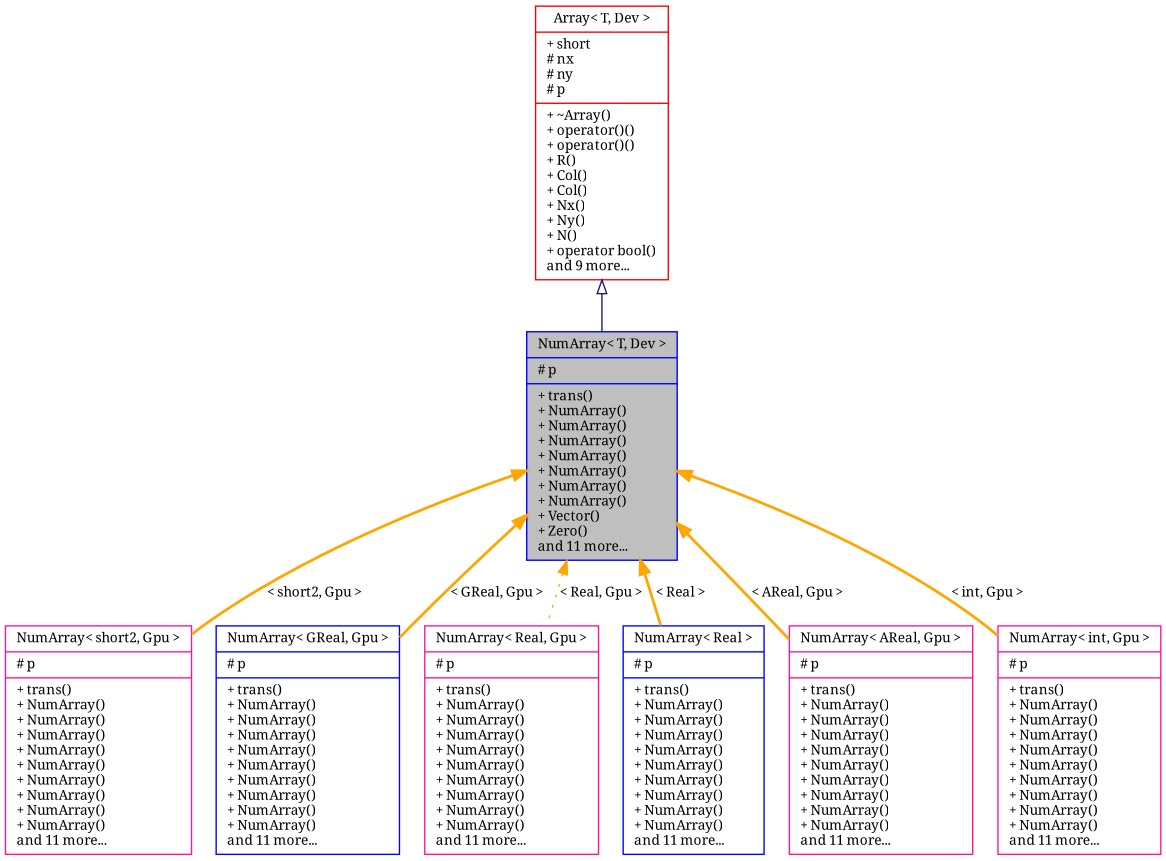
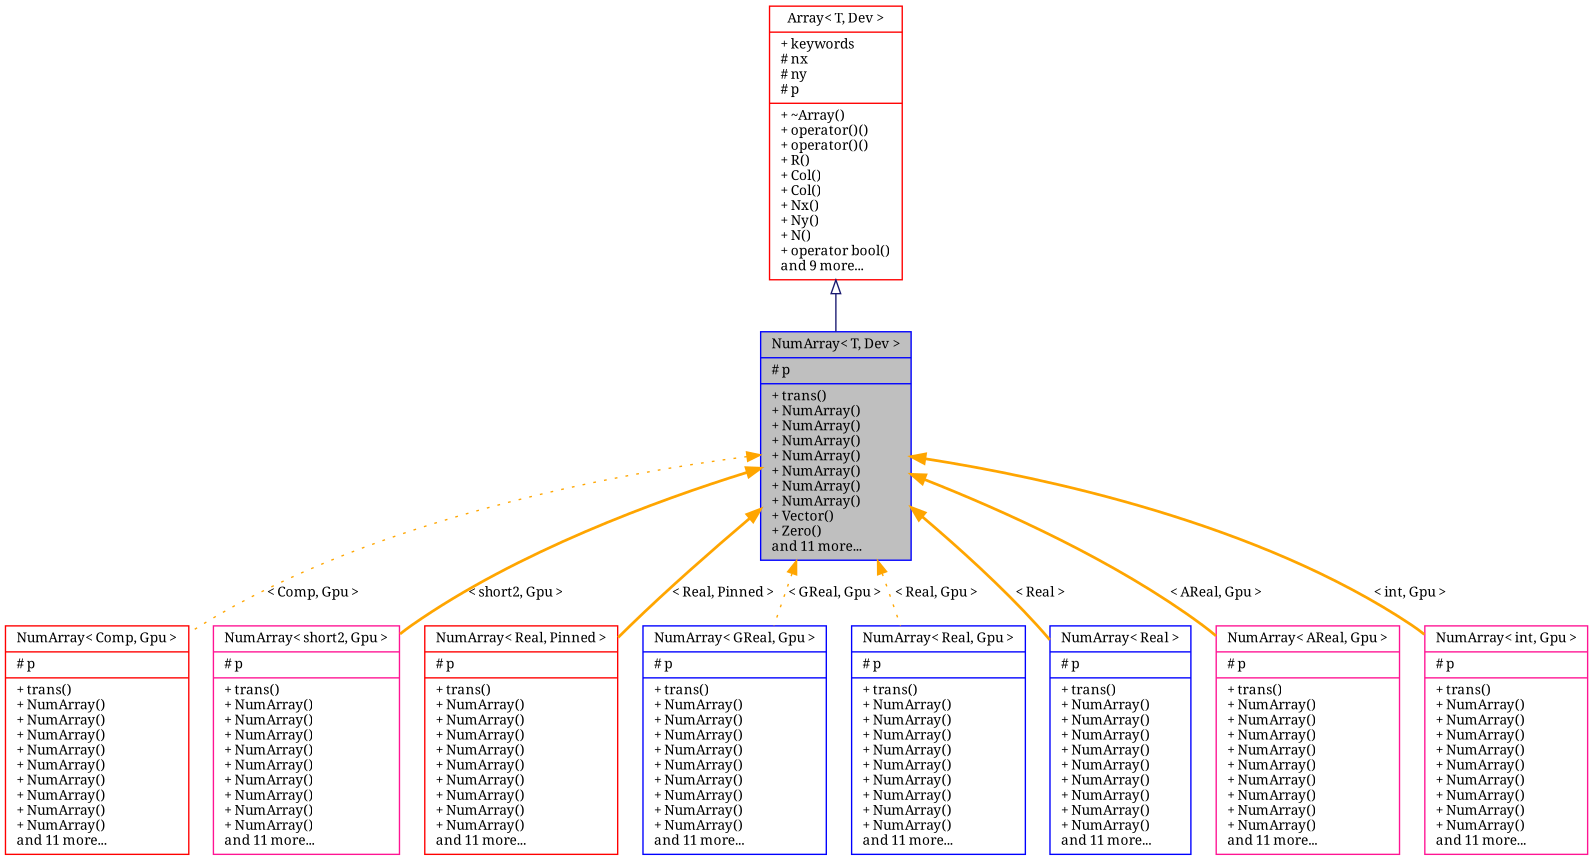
node "Array< T, Dev >": text "+ short" -> "+ keywords"
edge "NumArray< GReal, Gpu >" -> "NumArray< T, Dev >": style bold -> dotted
node "NumArray< Comp, Gpu >": added
node "NumArray< Real, Gpu >": color deeppink -> blue
node "NumArray< Real, Pinned >": added
